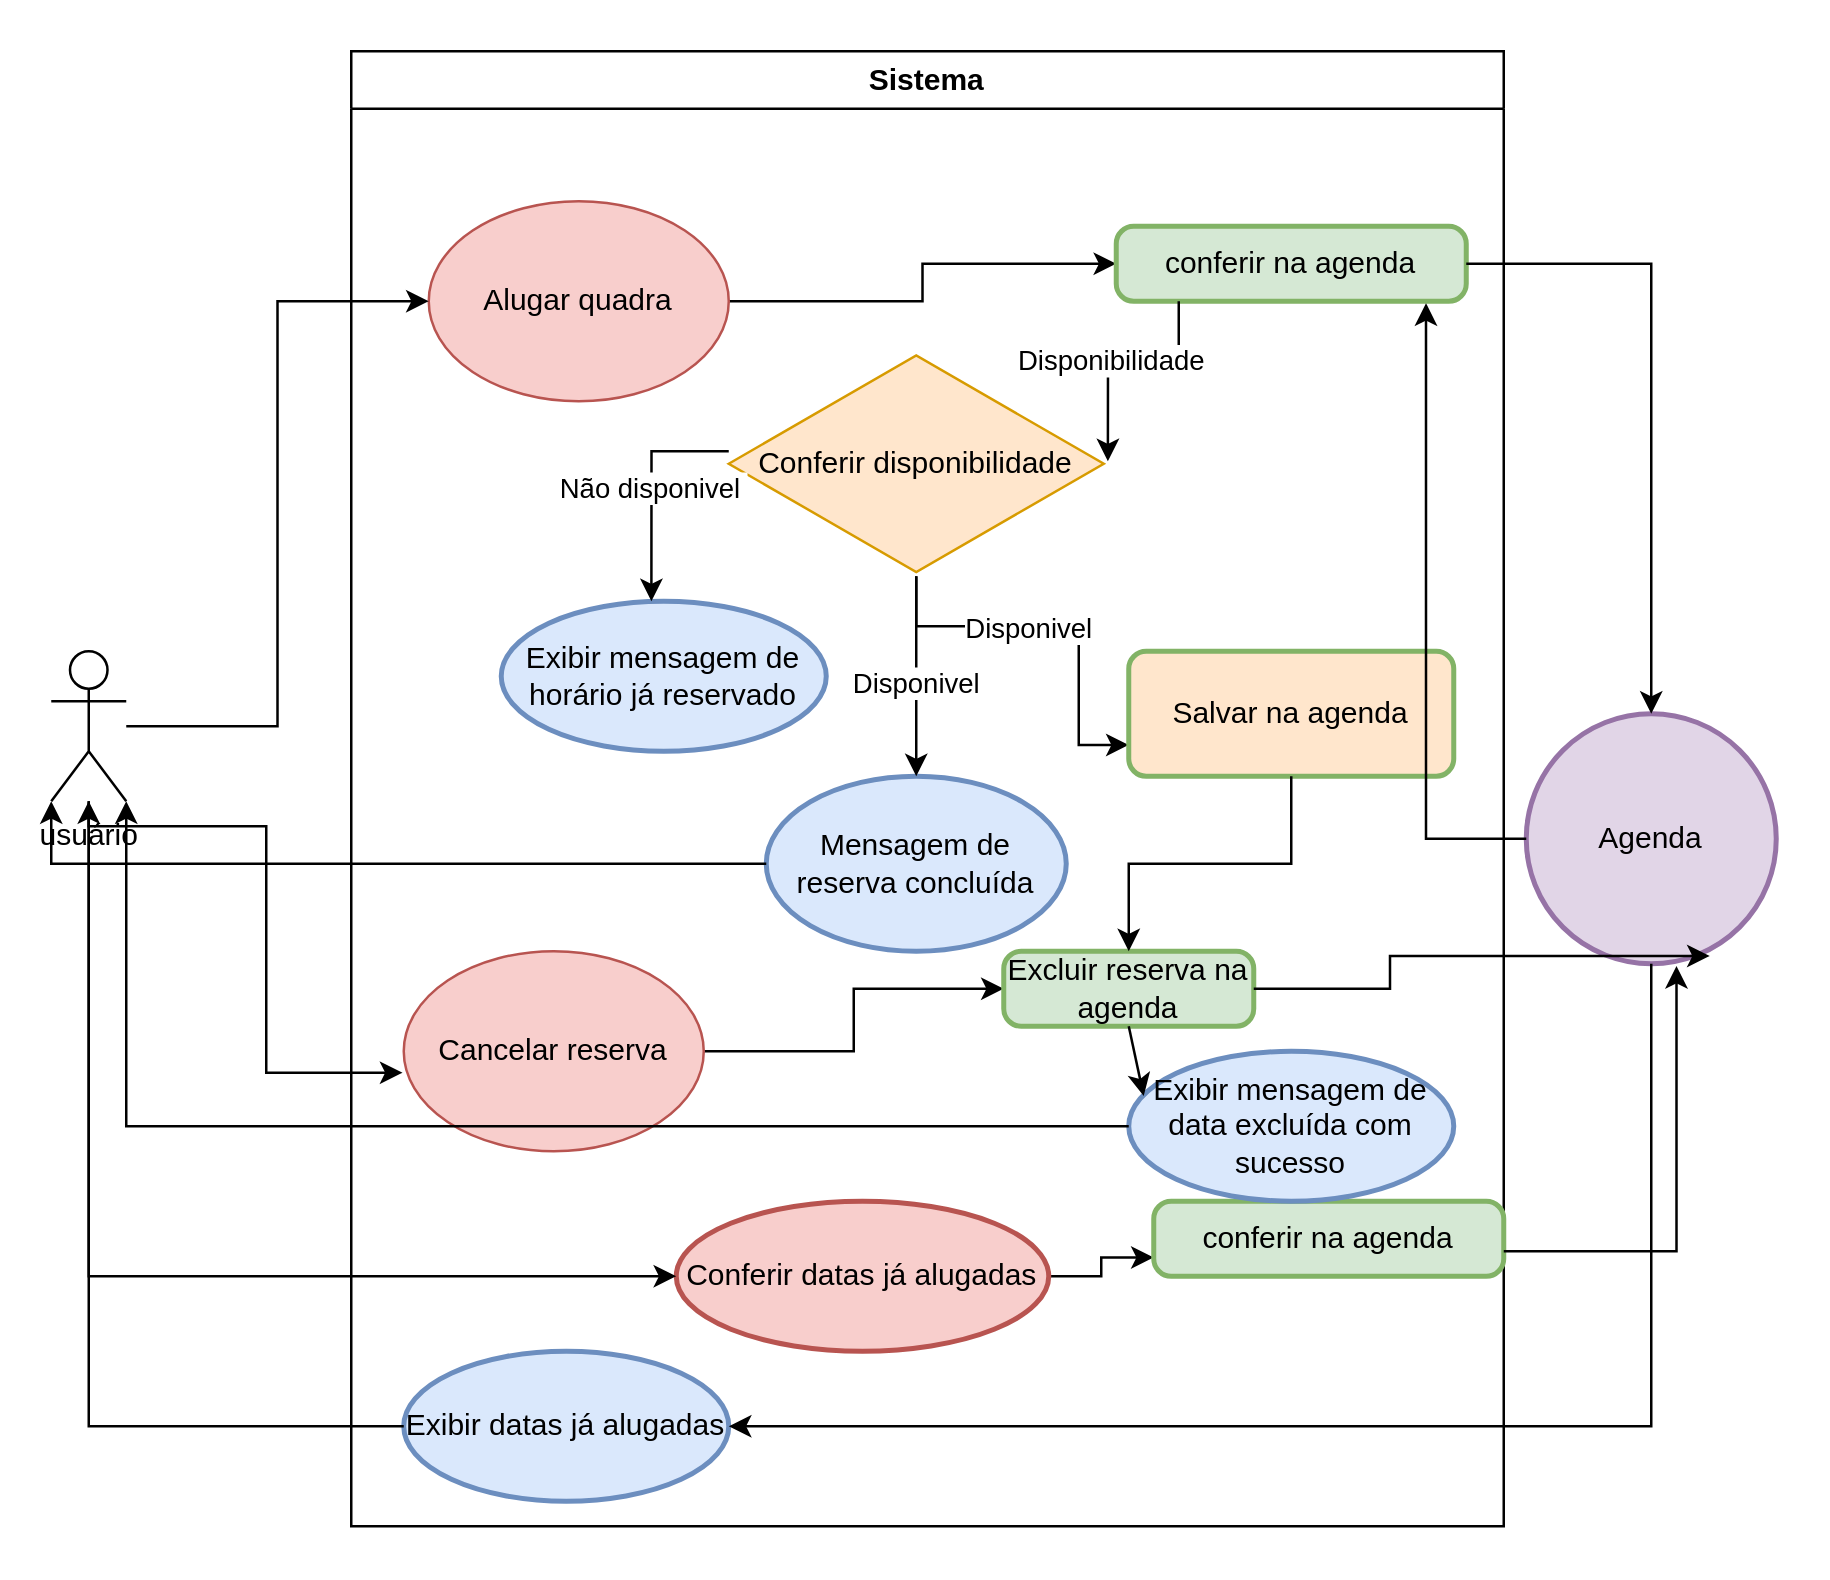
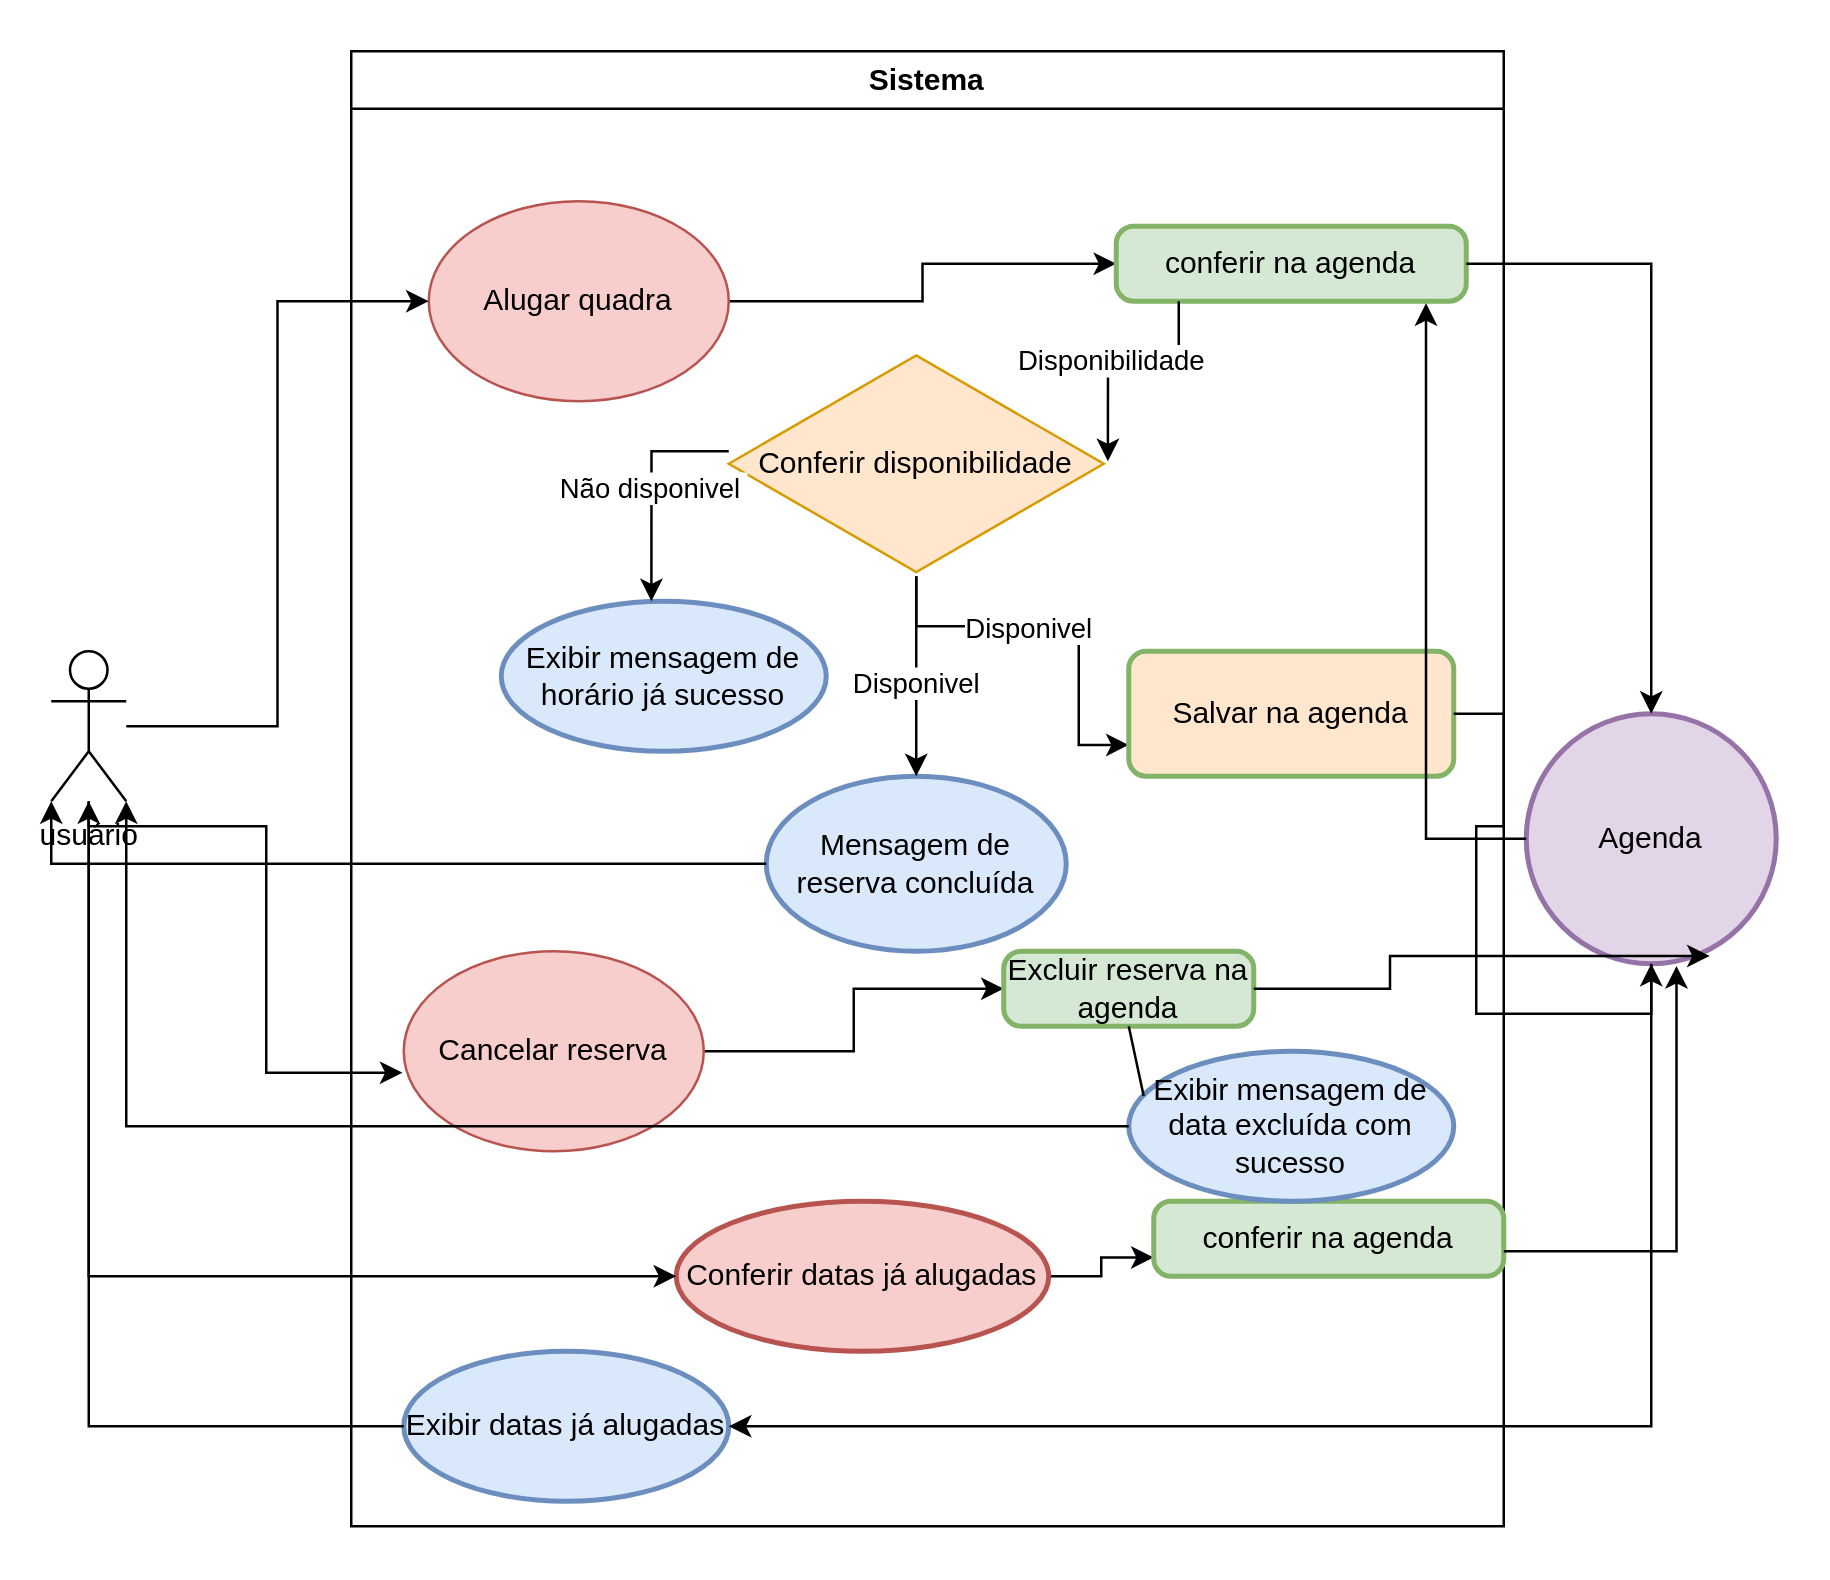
node "Exibir mensagem de horário já reservado": label "Exibir mensagem de horário já reservado" -> "Exibir mensagem de horário já sucesso"
edge "Salvar na agenda" -> "Excluir reserva na agenda": now "Salvar na agenda" -> "Agenda"
edge "Excluir reserva na agenda" -> "Exibir mensagem de data excluída com sucesso": arrowhead classic -> none
